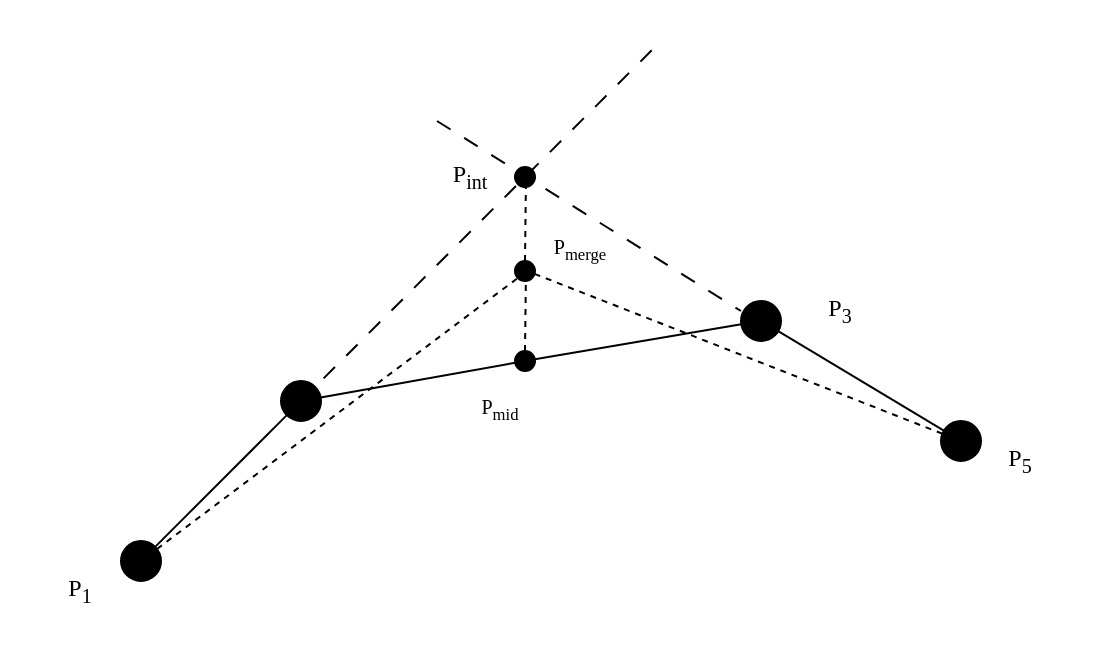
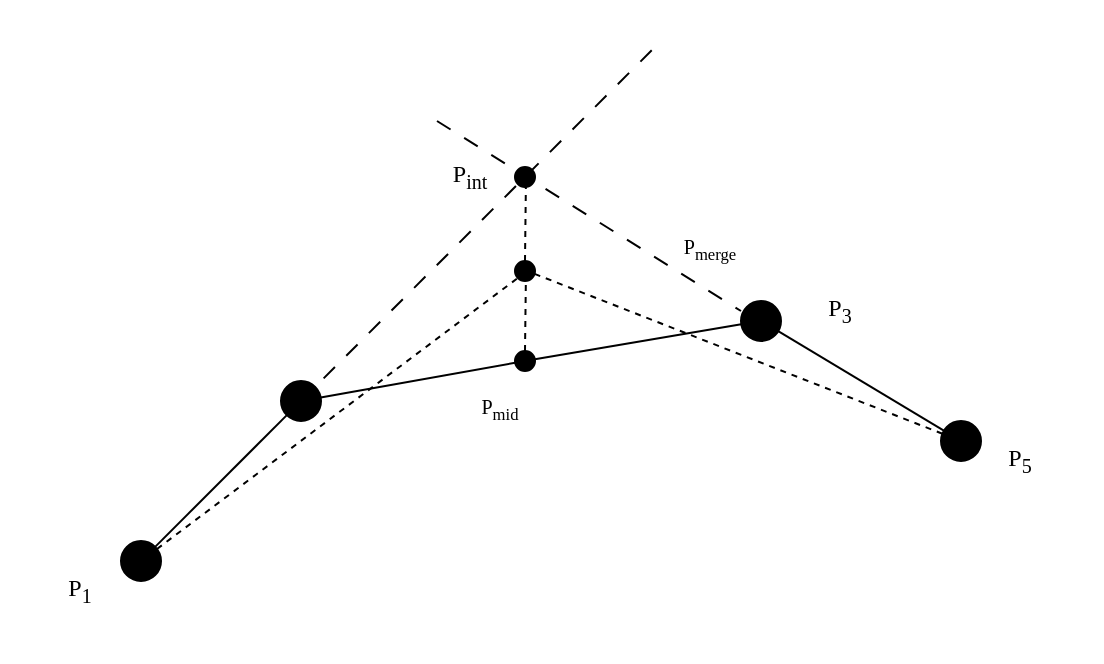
node "Pmerge": moved (581, 251) -> (711, 251)
